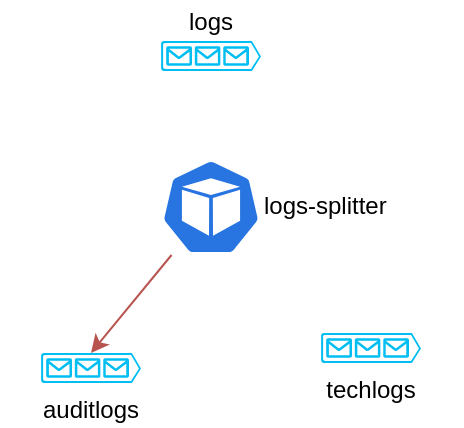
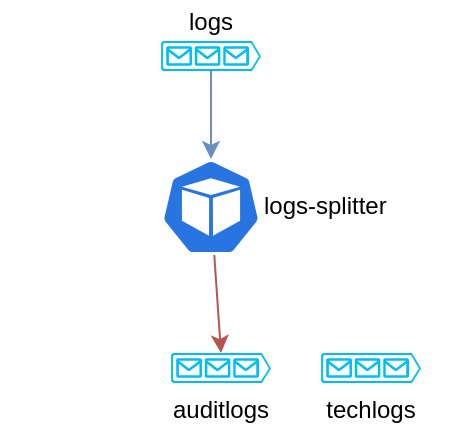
edge "logs" -> "logs-splitter": added
node "techlogs": moved (371, 348) -> (371, 368)
node "auditlogs": moved (91, 368) -> (221, 368)
